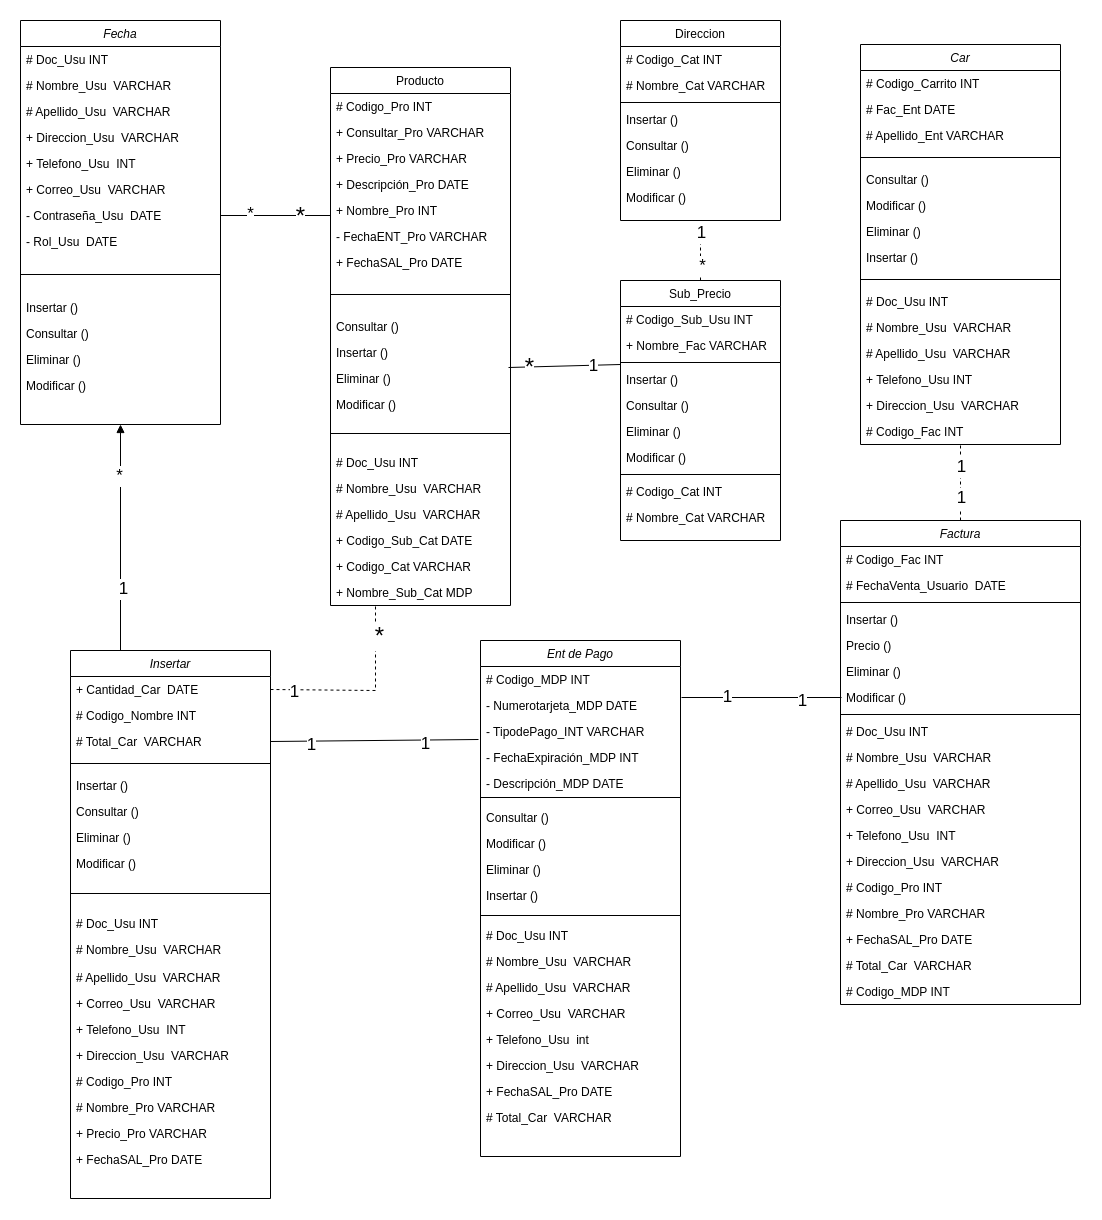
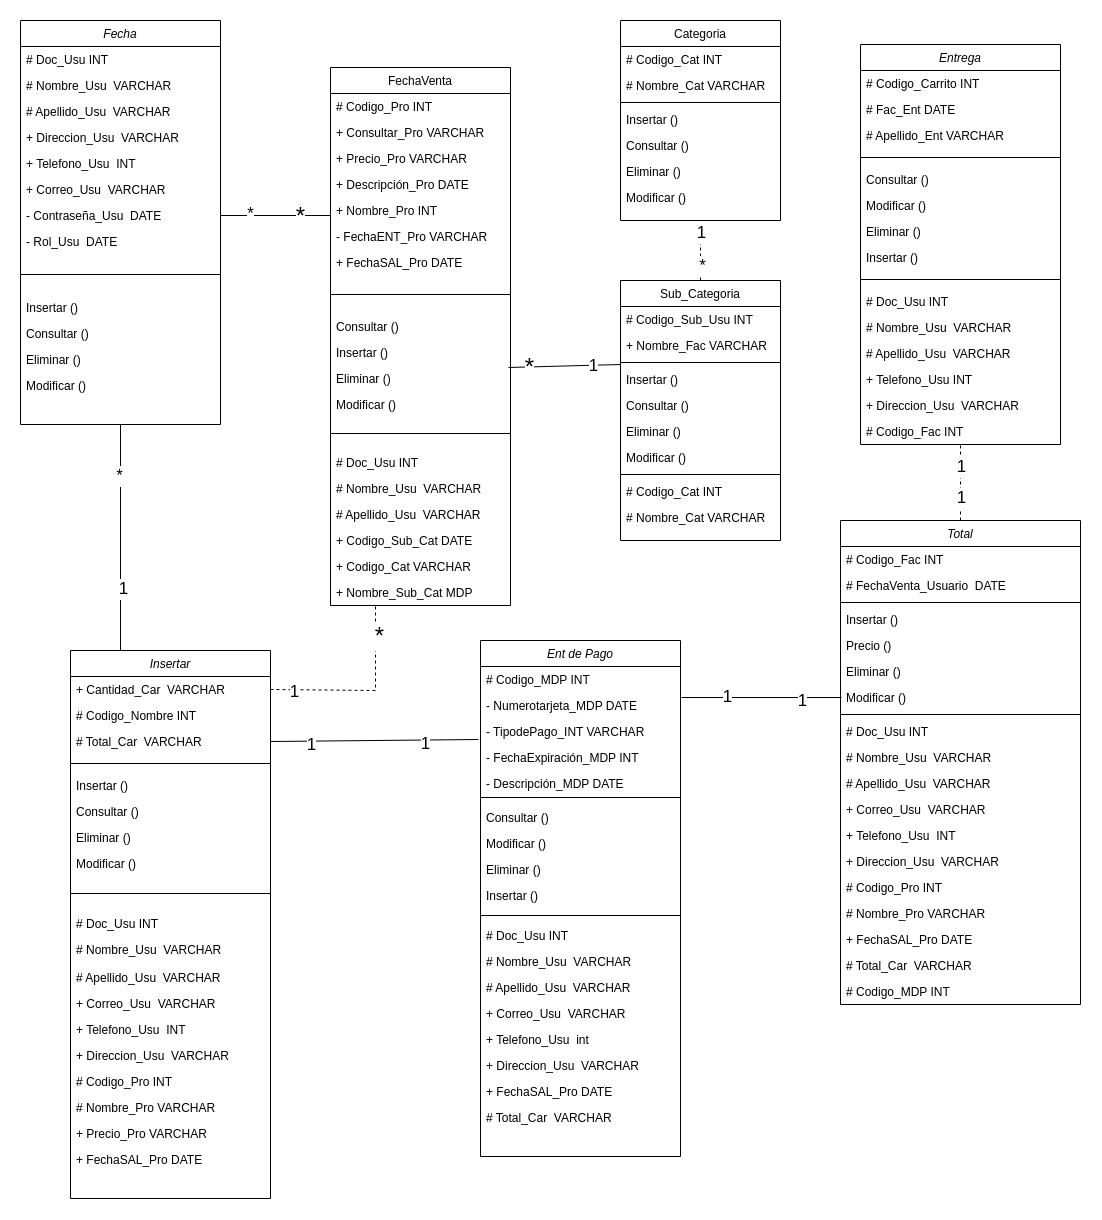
node "Direccion": label "Direccion" -> "Categoria"
node "Car": label "Car" -> "Entrega"
node "Producto": label "Producto" -> "FechaVenta"
node "Sub_Precio": label "Sub_Precio" -> "Sub_Categoria"
edge "Insertar" -> "Fecha": arrowhead block -> none
node "Factura": label "Factura" -> "Total"
node "+ Cantidad_Car DATE": label "+ Cantidad_Car DATE" -> "+ Cantidad_Car VARCHAR"
